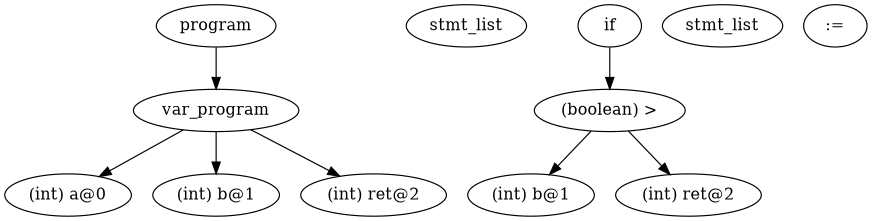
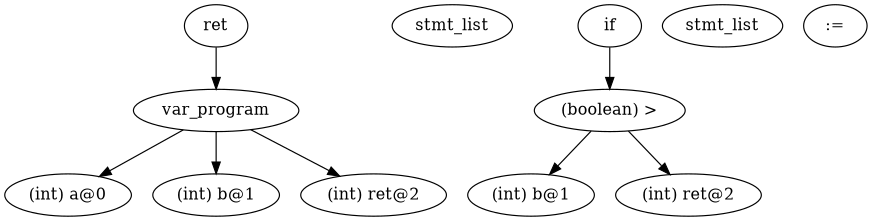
node "program": label "program" -> "ret"
